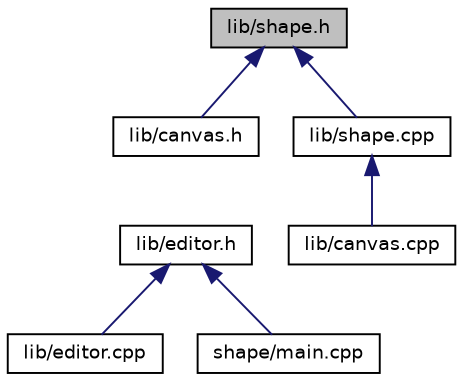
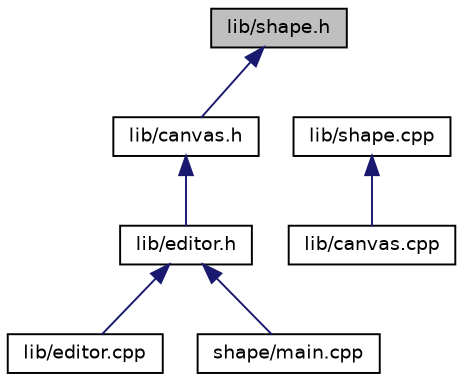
edge "lib/shape.cpp" -> "lib/shape.h": removed
edge "lib/editor.h" -> "lib/canvas.h": added
